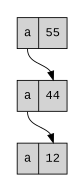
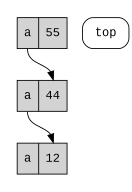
node "top": added
